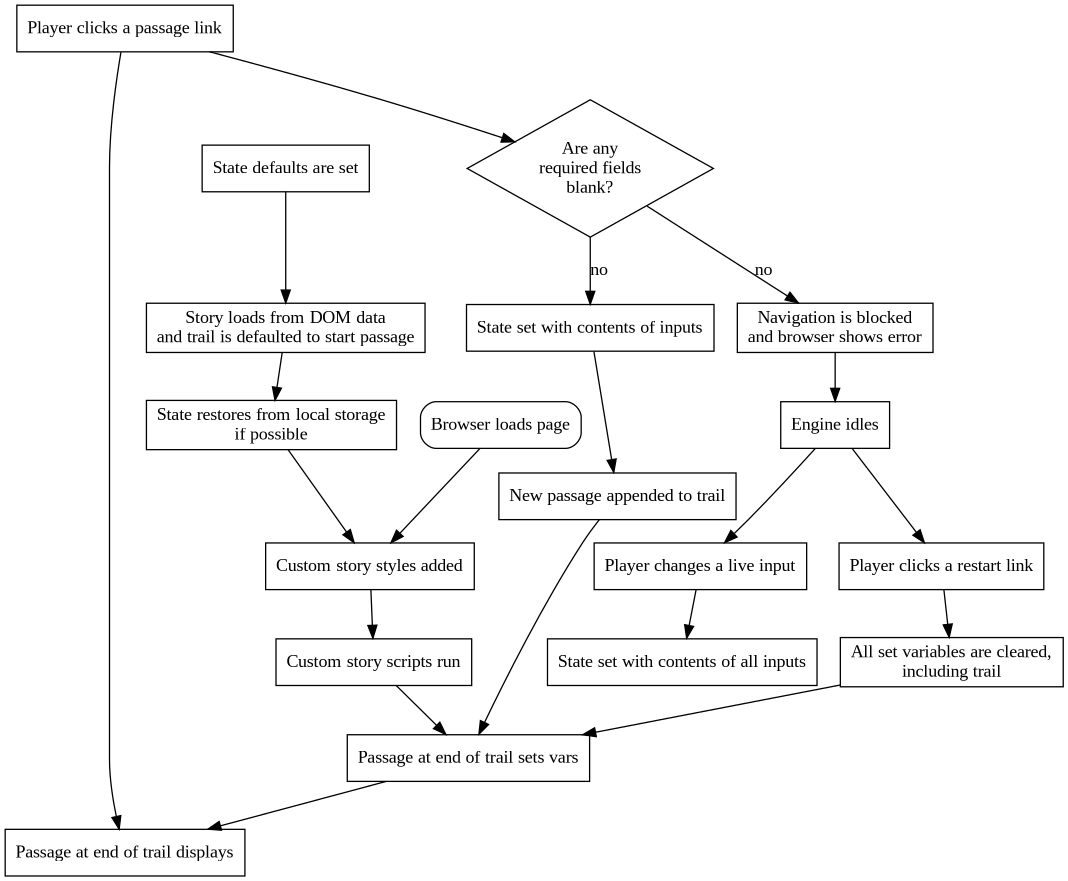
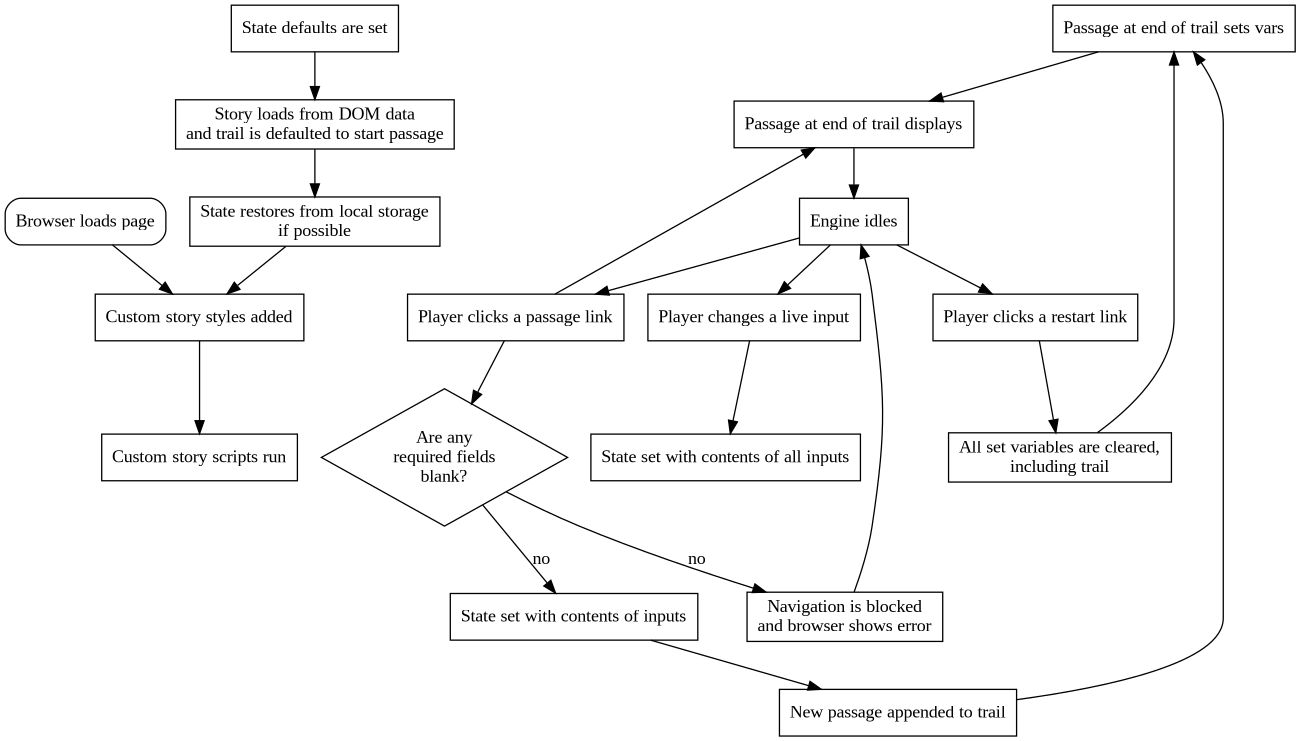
edge "Passage at end of trail displays" -> "Engine idles": added
edge "Engine idles" -> "Player clicks a passage link": added
edge "Custom story scripts run" -> "Passage at end of trail sets vars": removed
